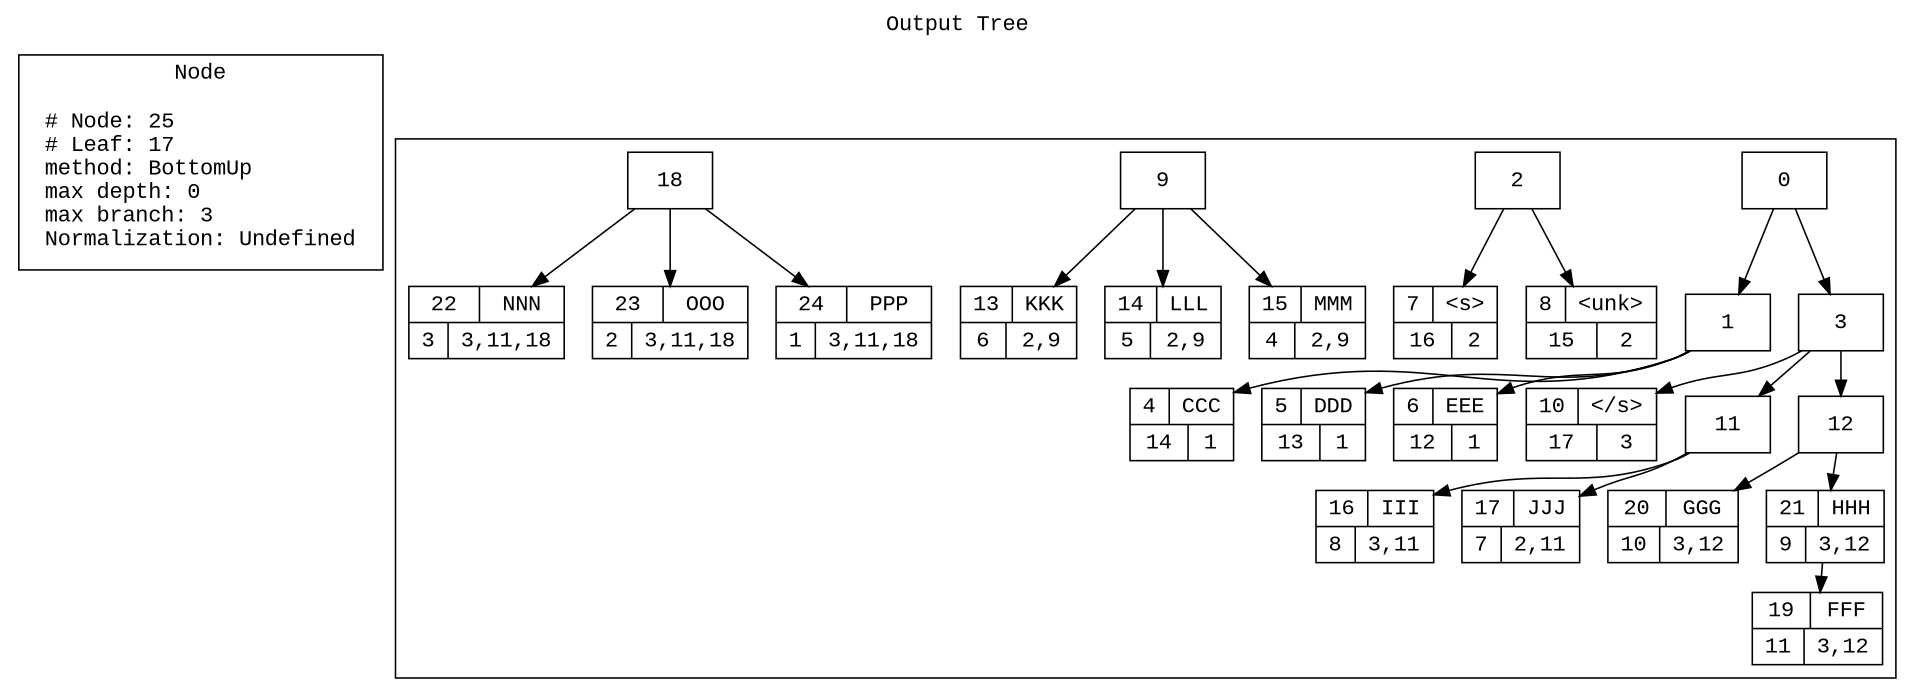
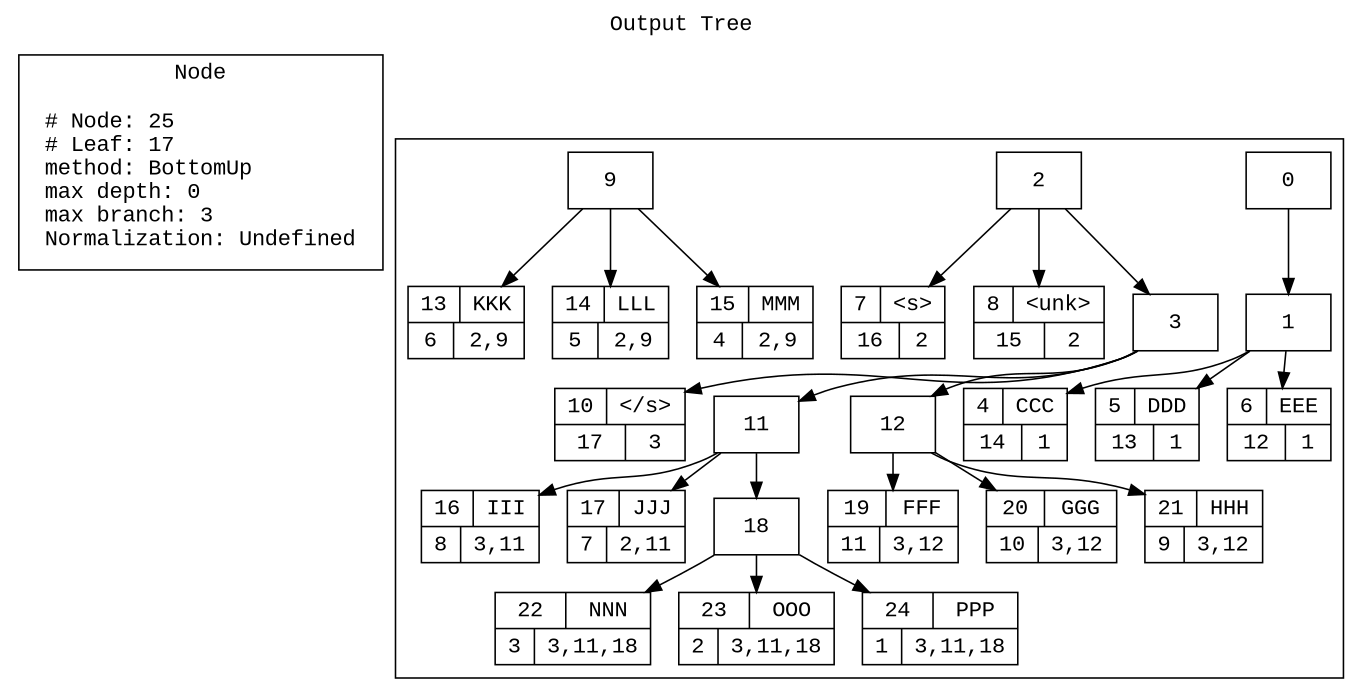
edge "0" -> "3": now "2" -> "3"
edge "11" -> "18": added
edge "21" -> "19": now "12" -> "19"
